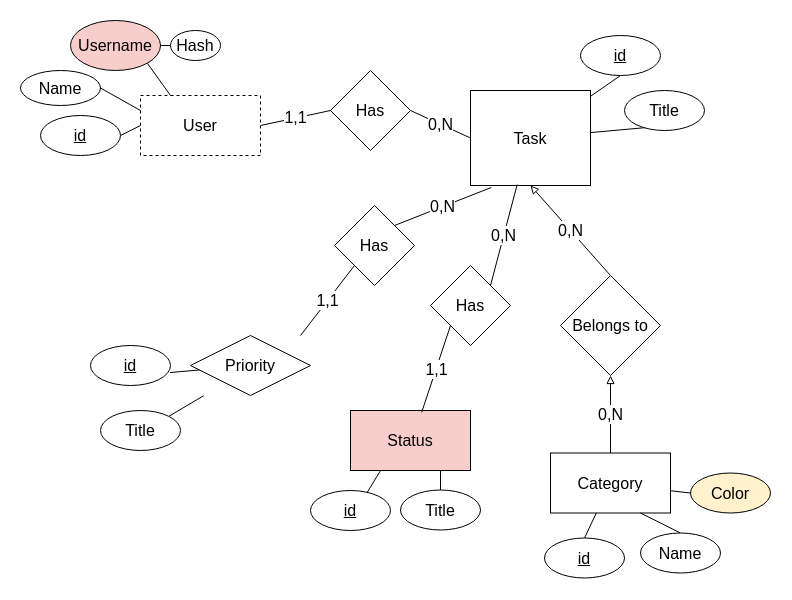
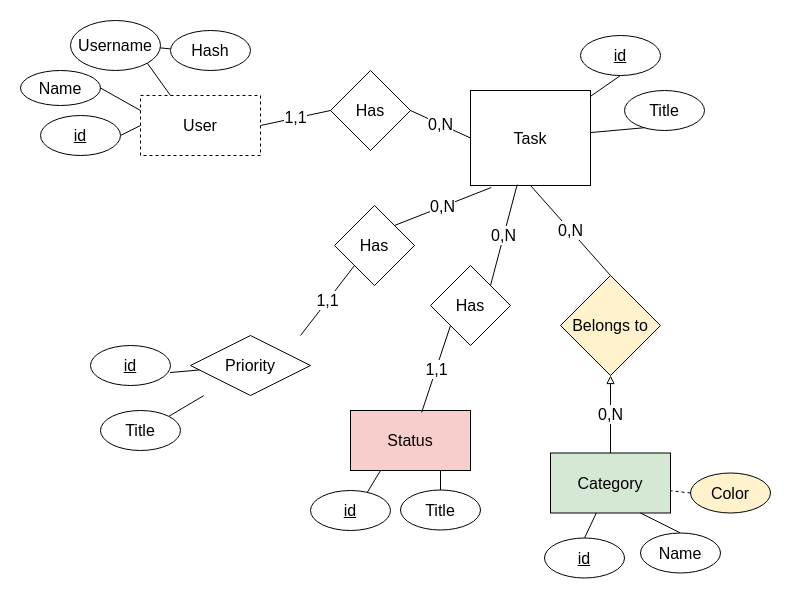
node "Username": fillcolor #f8cecc -> #ffffff
node "Hash": size 50x30 -> 80x40
edge "Belongs to" -> "Task": arrowhead block -> none
node "Belongs to": fillcolor #ffffff -> #fff2cc
node "Category": fillcolor #ffffff -> #d5e8d4
edge "Category" -- "Color": style solid -> dashed
